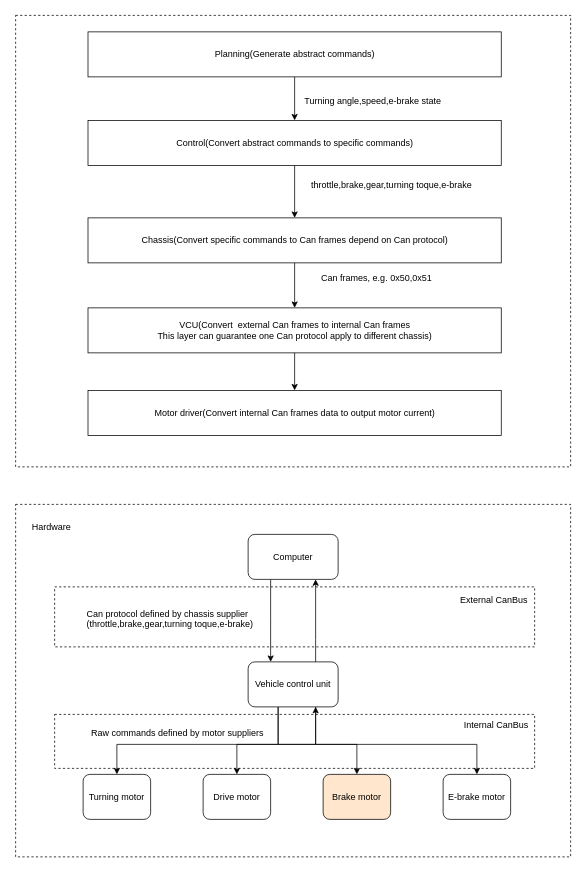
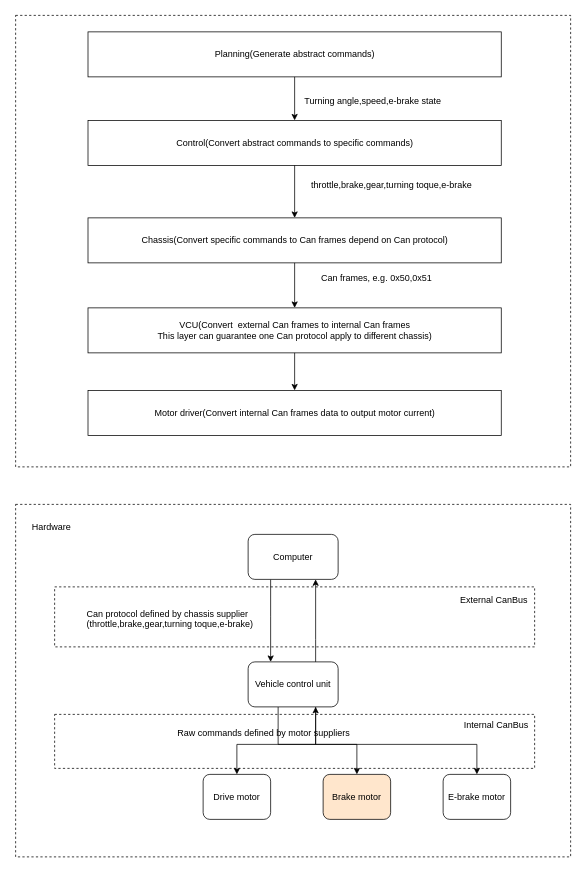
node "Raw commands defined by motor suppliers": moved (183, 733) -> (270, 733)
edge "Vehicle control unit" -> "Turning motor": removed
node "Turning motor": removed
